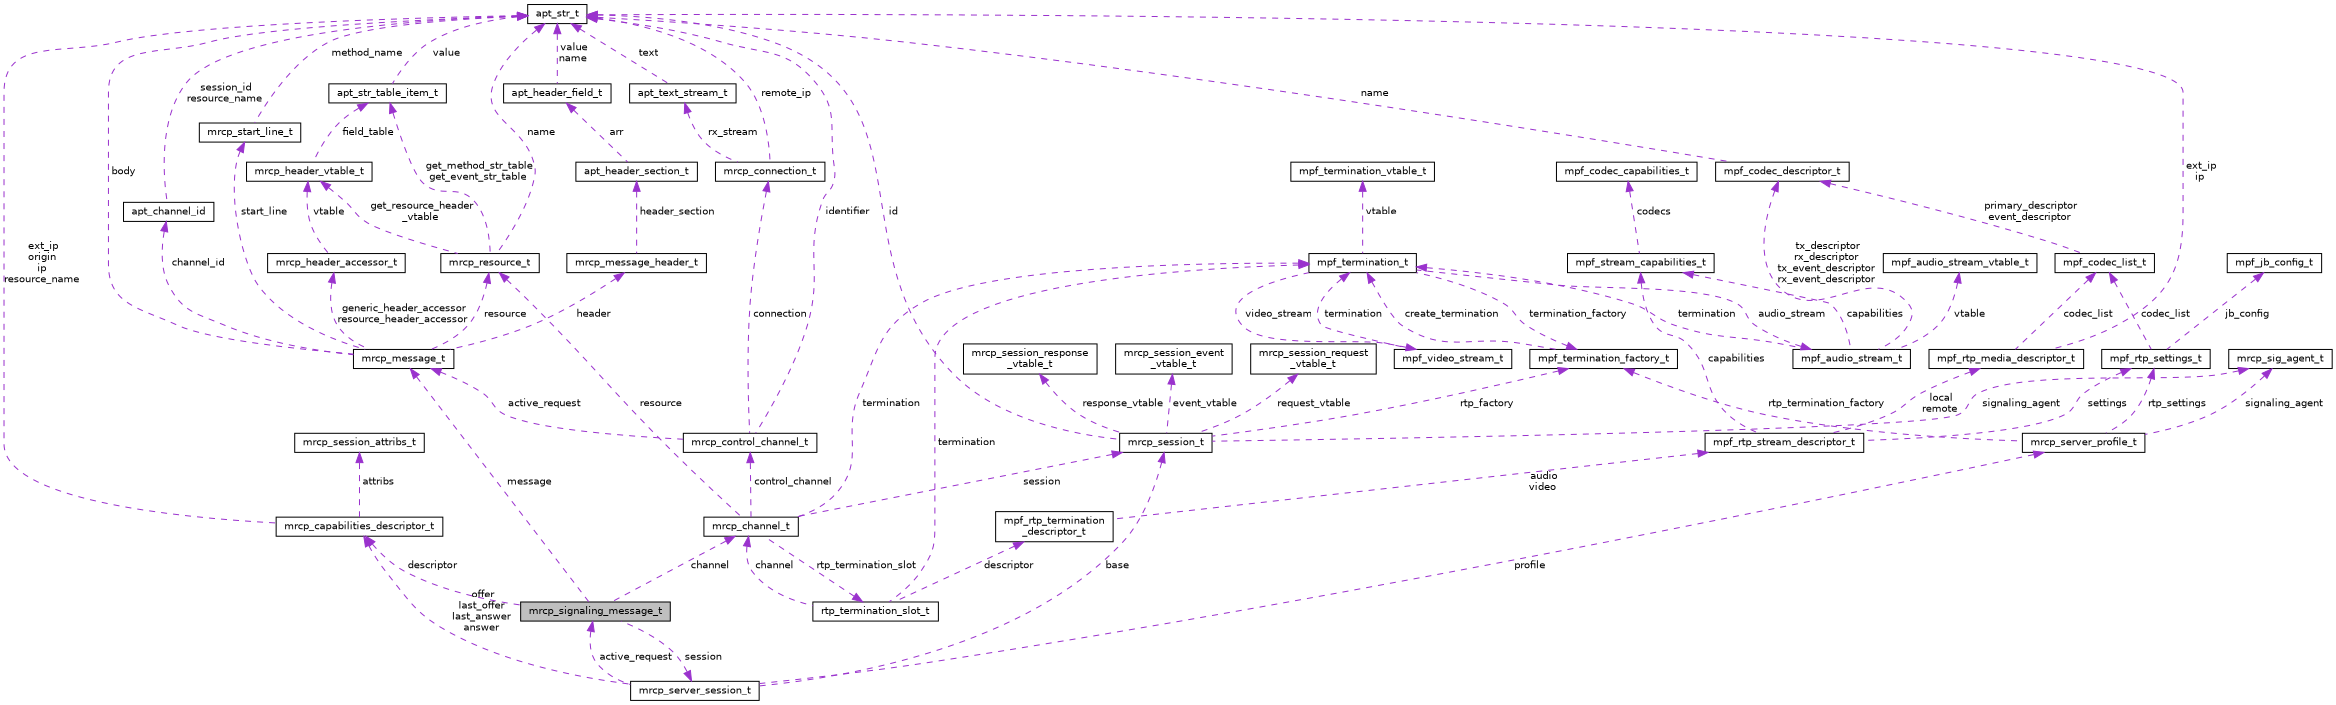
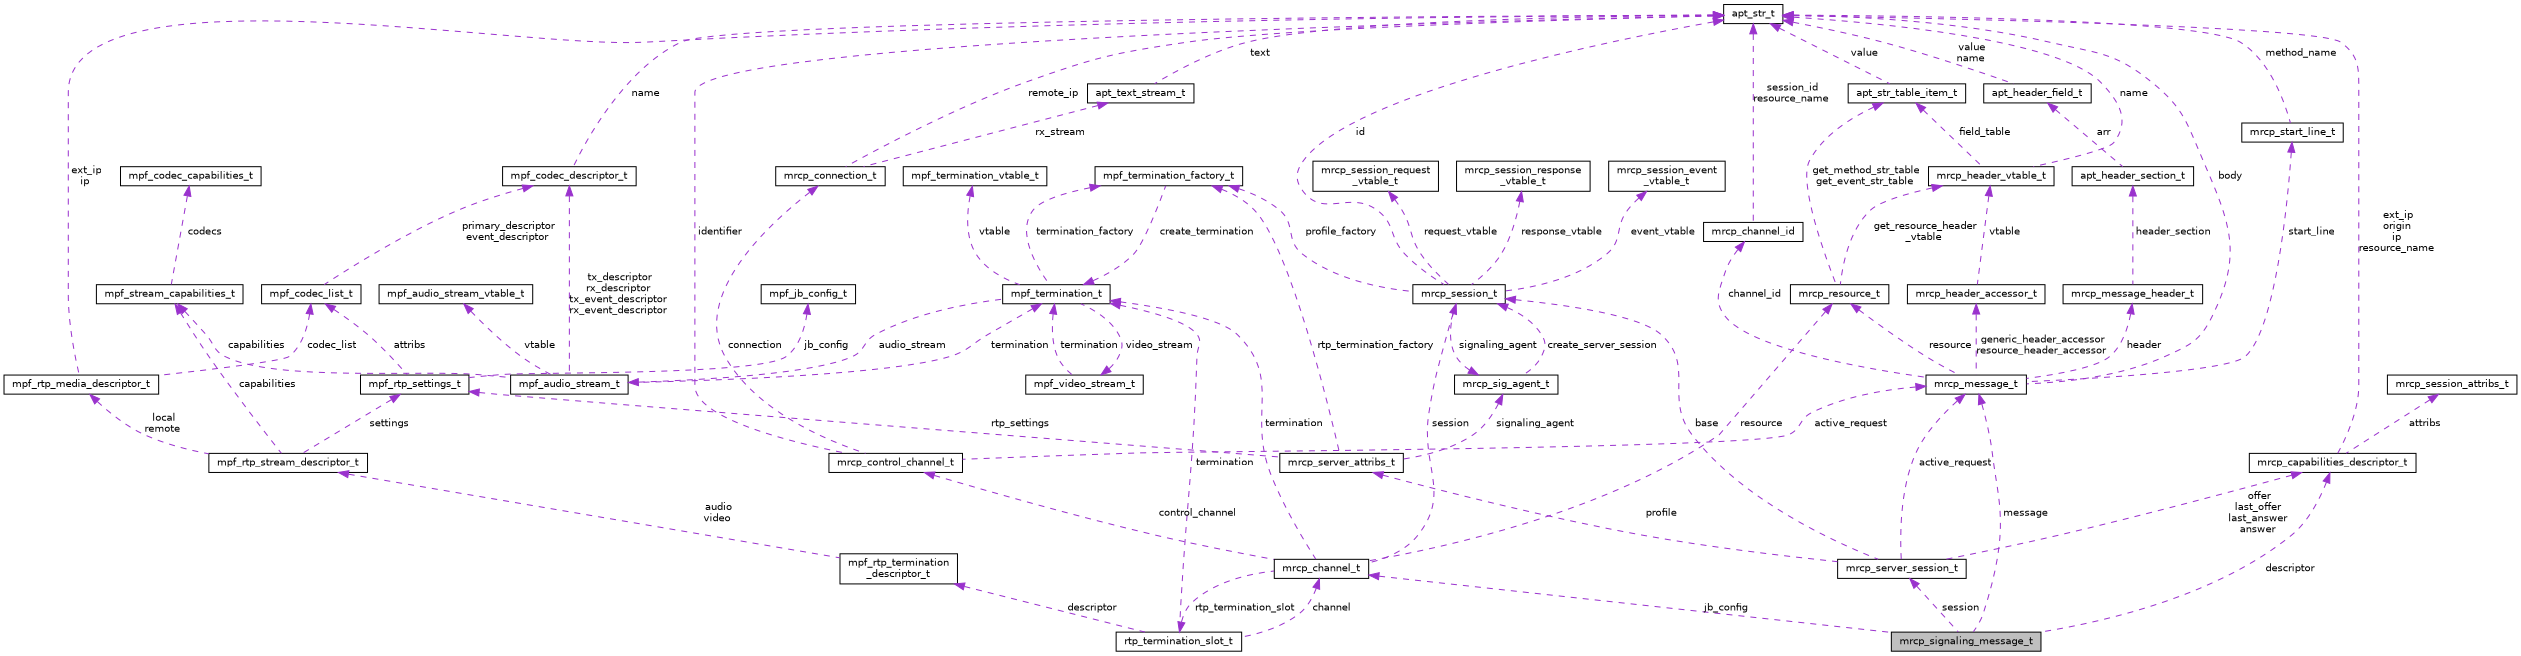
edge "mrcp_resource_t" -> "apt_str_t": now "mrcp_header_vtable_t" -> "apt_str_t"
node "apt_channel_id": label "apt_channel_id" -> "mrcp_channel_id"
edge "mpf_rtp_settings_t" -> "mpf_codec_list_t": label " codec_list" -> " attribs"
edge "mrcp_sig_agent_t" -> "mrcp_session_t": added, label "create_server_session"
edge "mrcp_session_t" -> "mpf_termination_factory_t": label " rtp_factory" -> " profile_factory"
node "mrcp_server_profile_t": label "mrcp_server_profile_t" -> "mrcp_server_attribs_t"
edge "mrcp_signaling_message_t" -> "mrcp_channel_t": label " channel" -> " jb_config"
edge "mrcp_server_session_t" -> "mrcp_signaling_message_t": now "mrcp_server_session_t" -> "mrcp_message_t"
